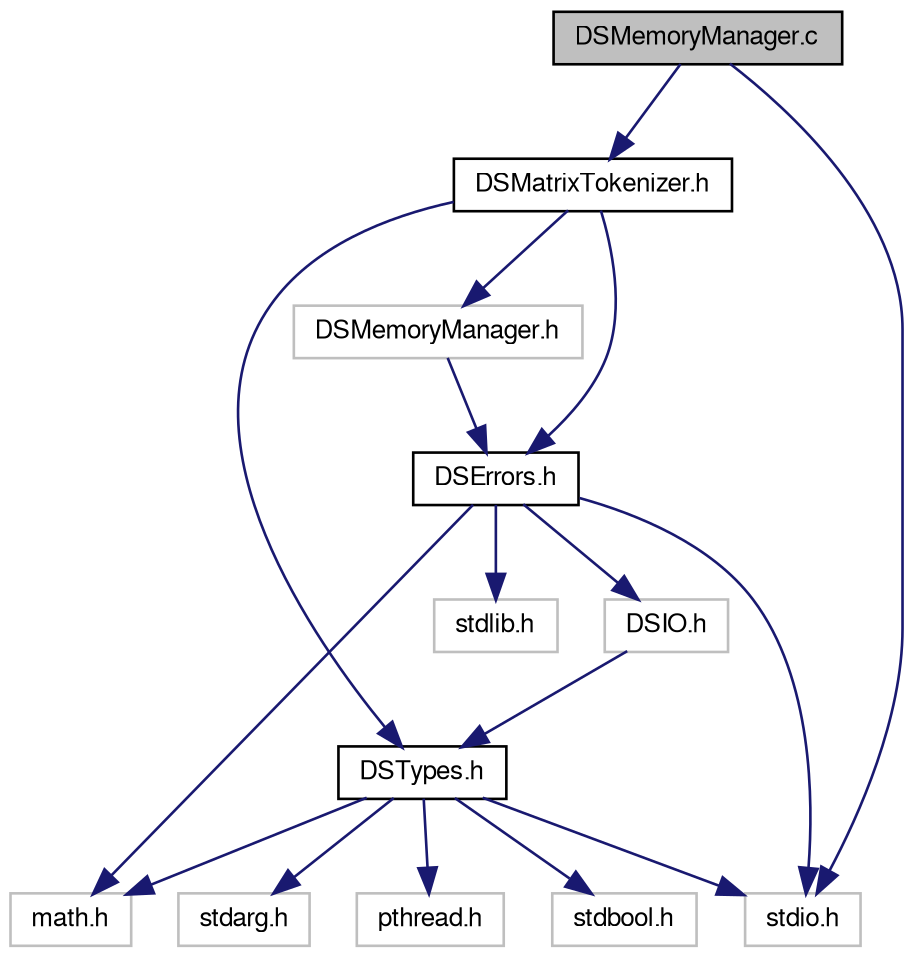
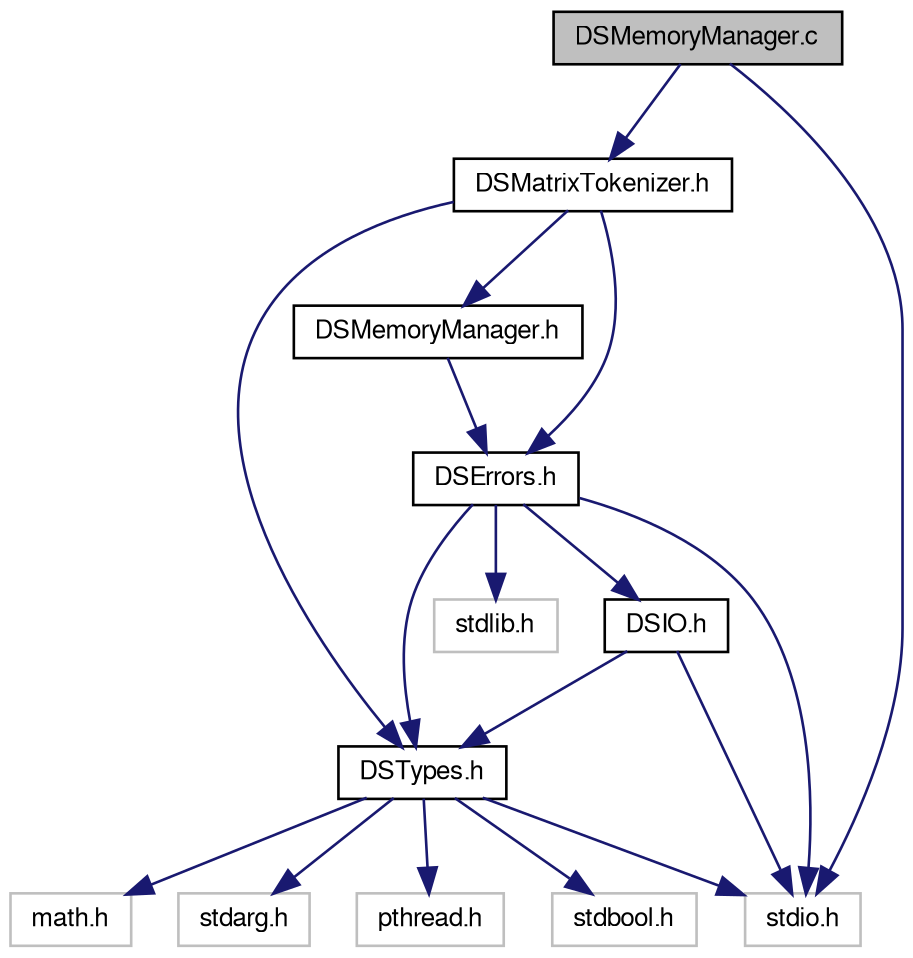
node "DSMemoryManager.h": color grey75 -> black
node "DSIO.h": color grey75 -> black
edge "DSErrors.h" -> "math.h": now "DSErrors.h" -> "DSTypes.h"
edge "DSIO.h" -> "stdio.h": added
